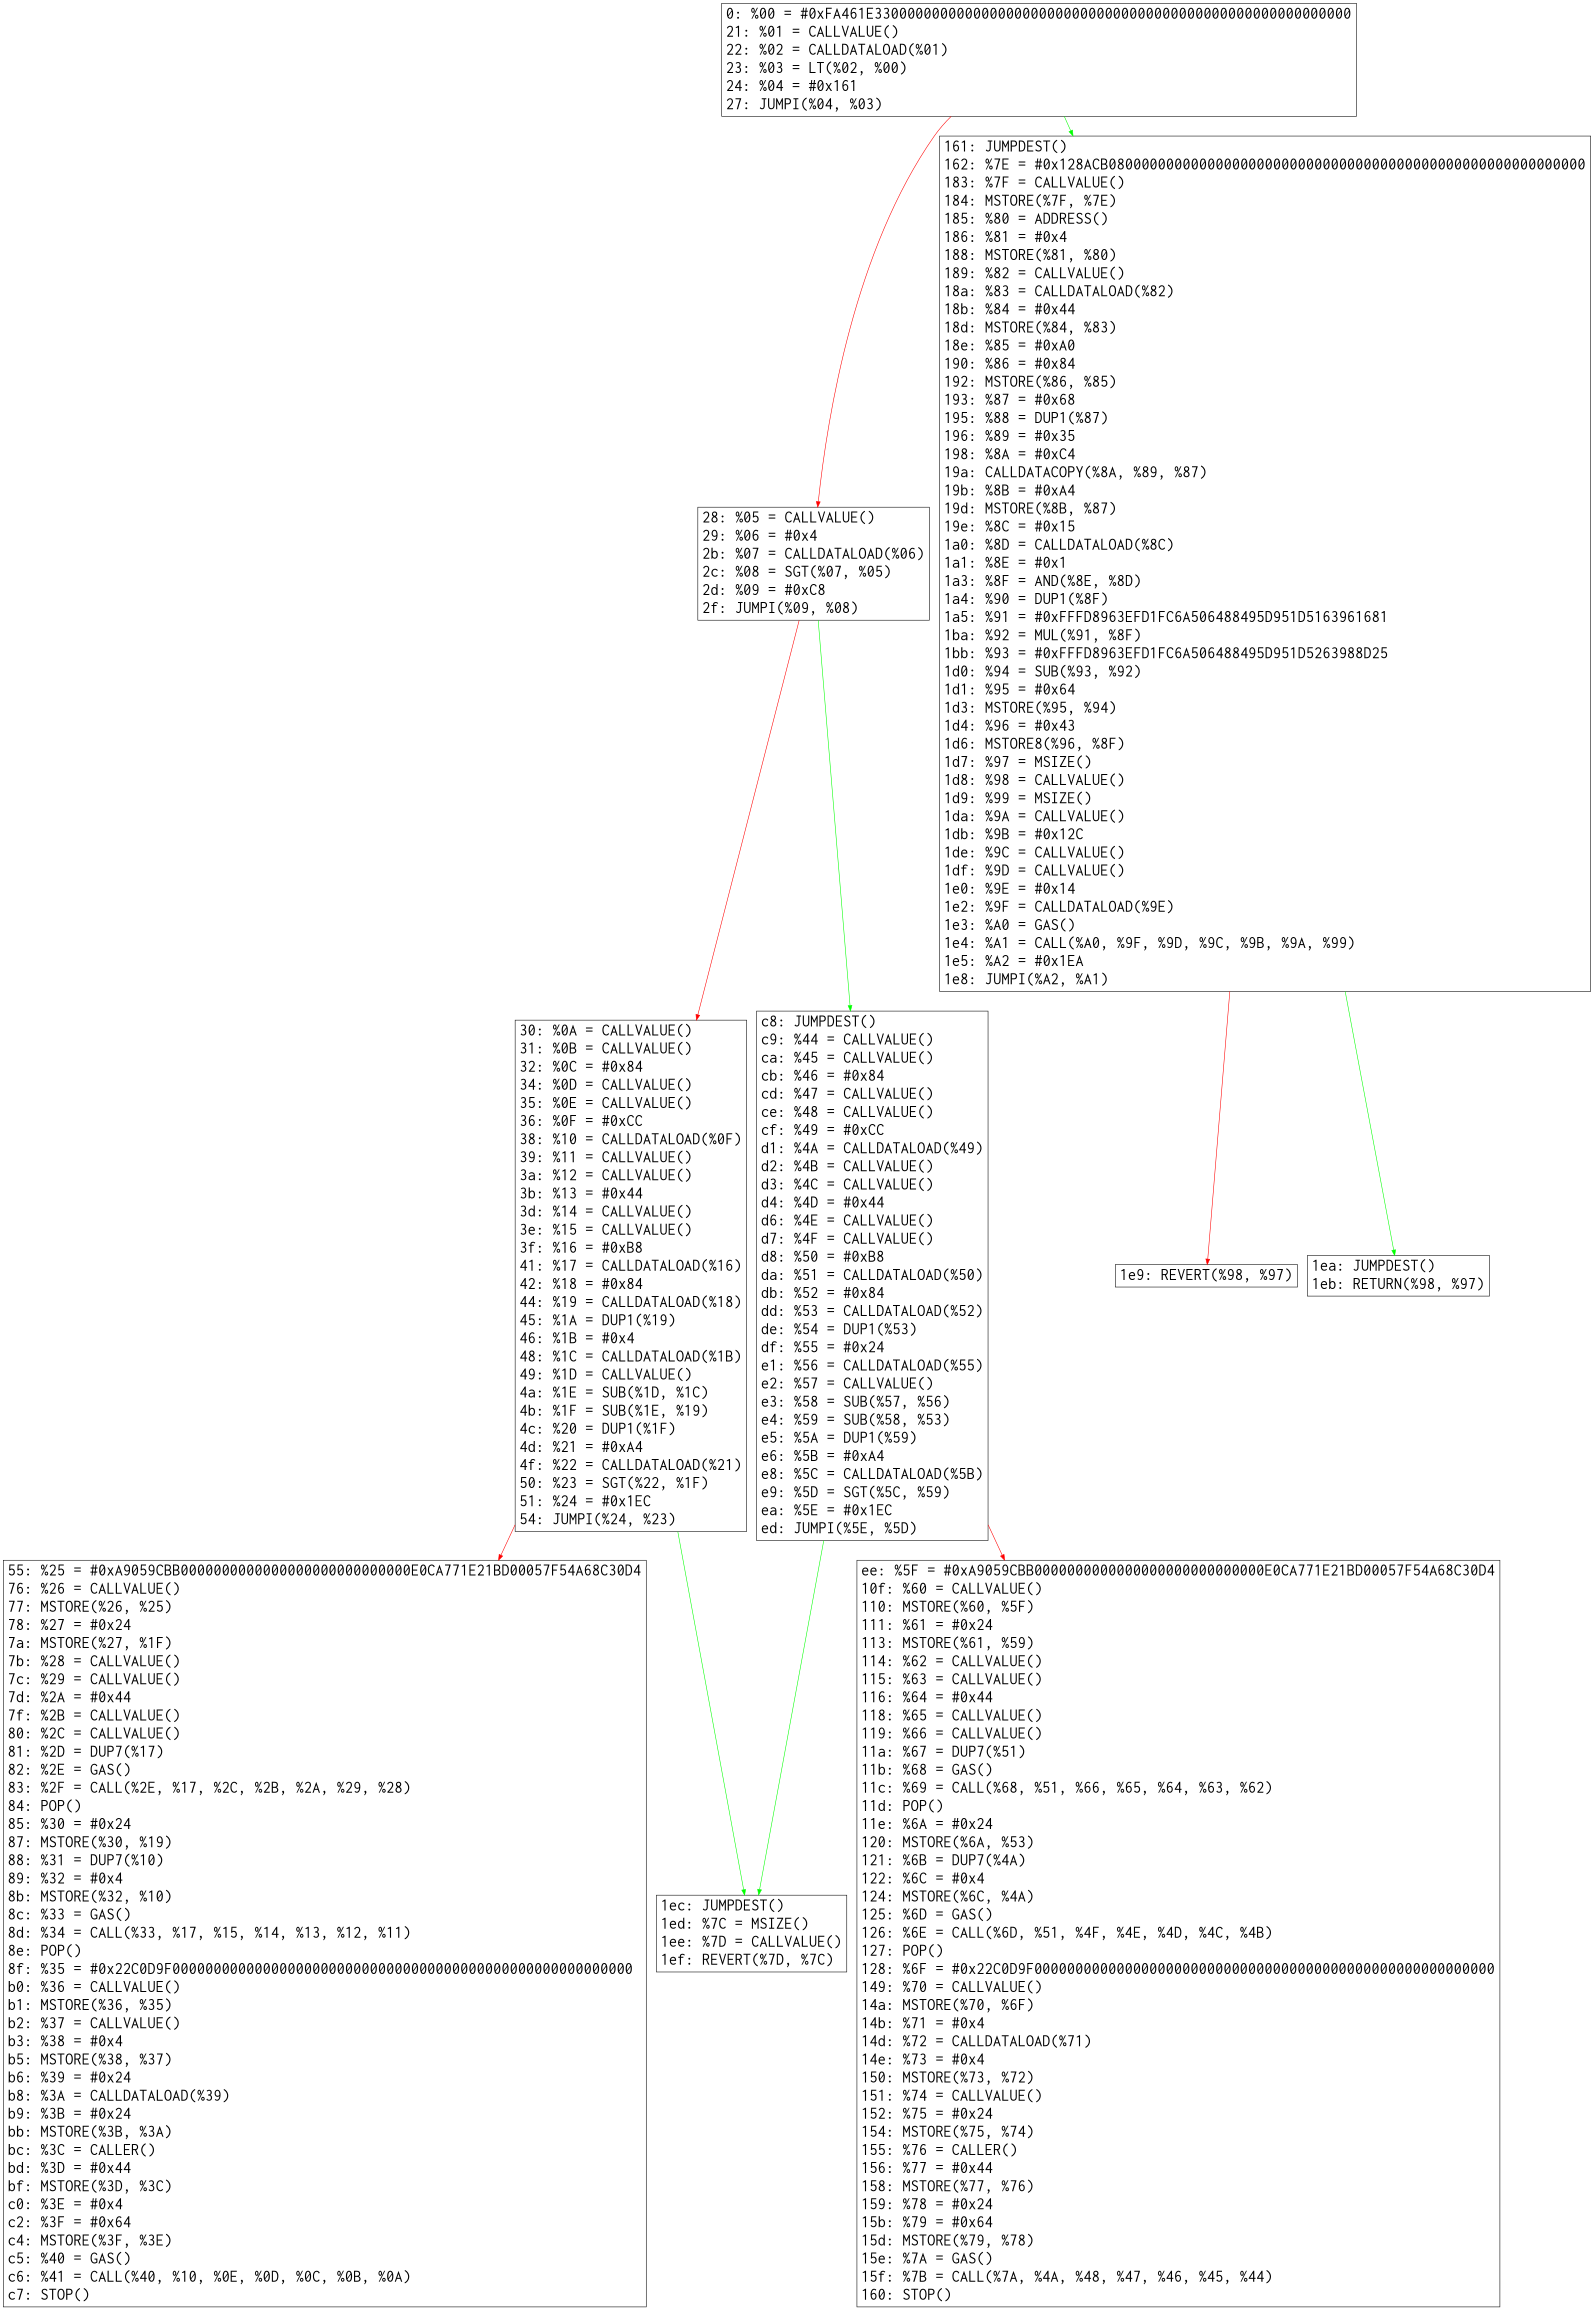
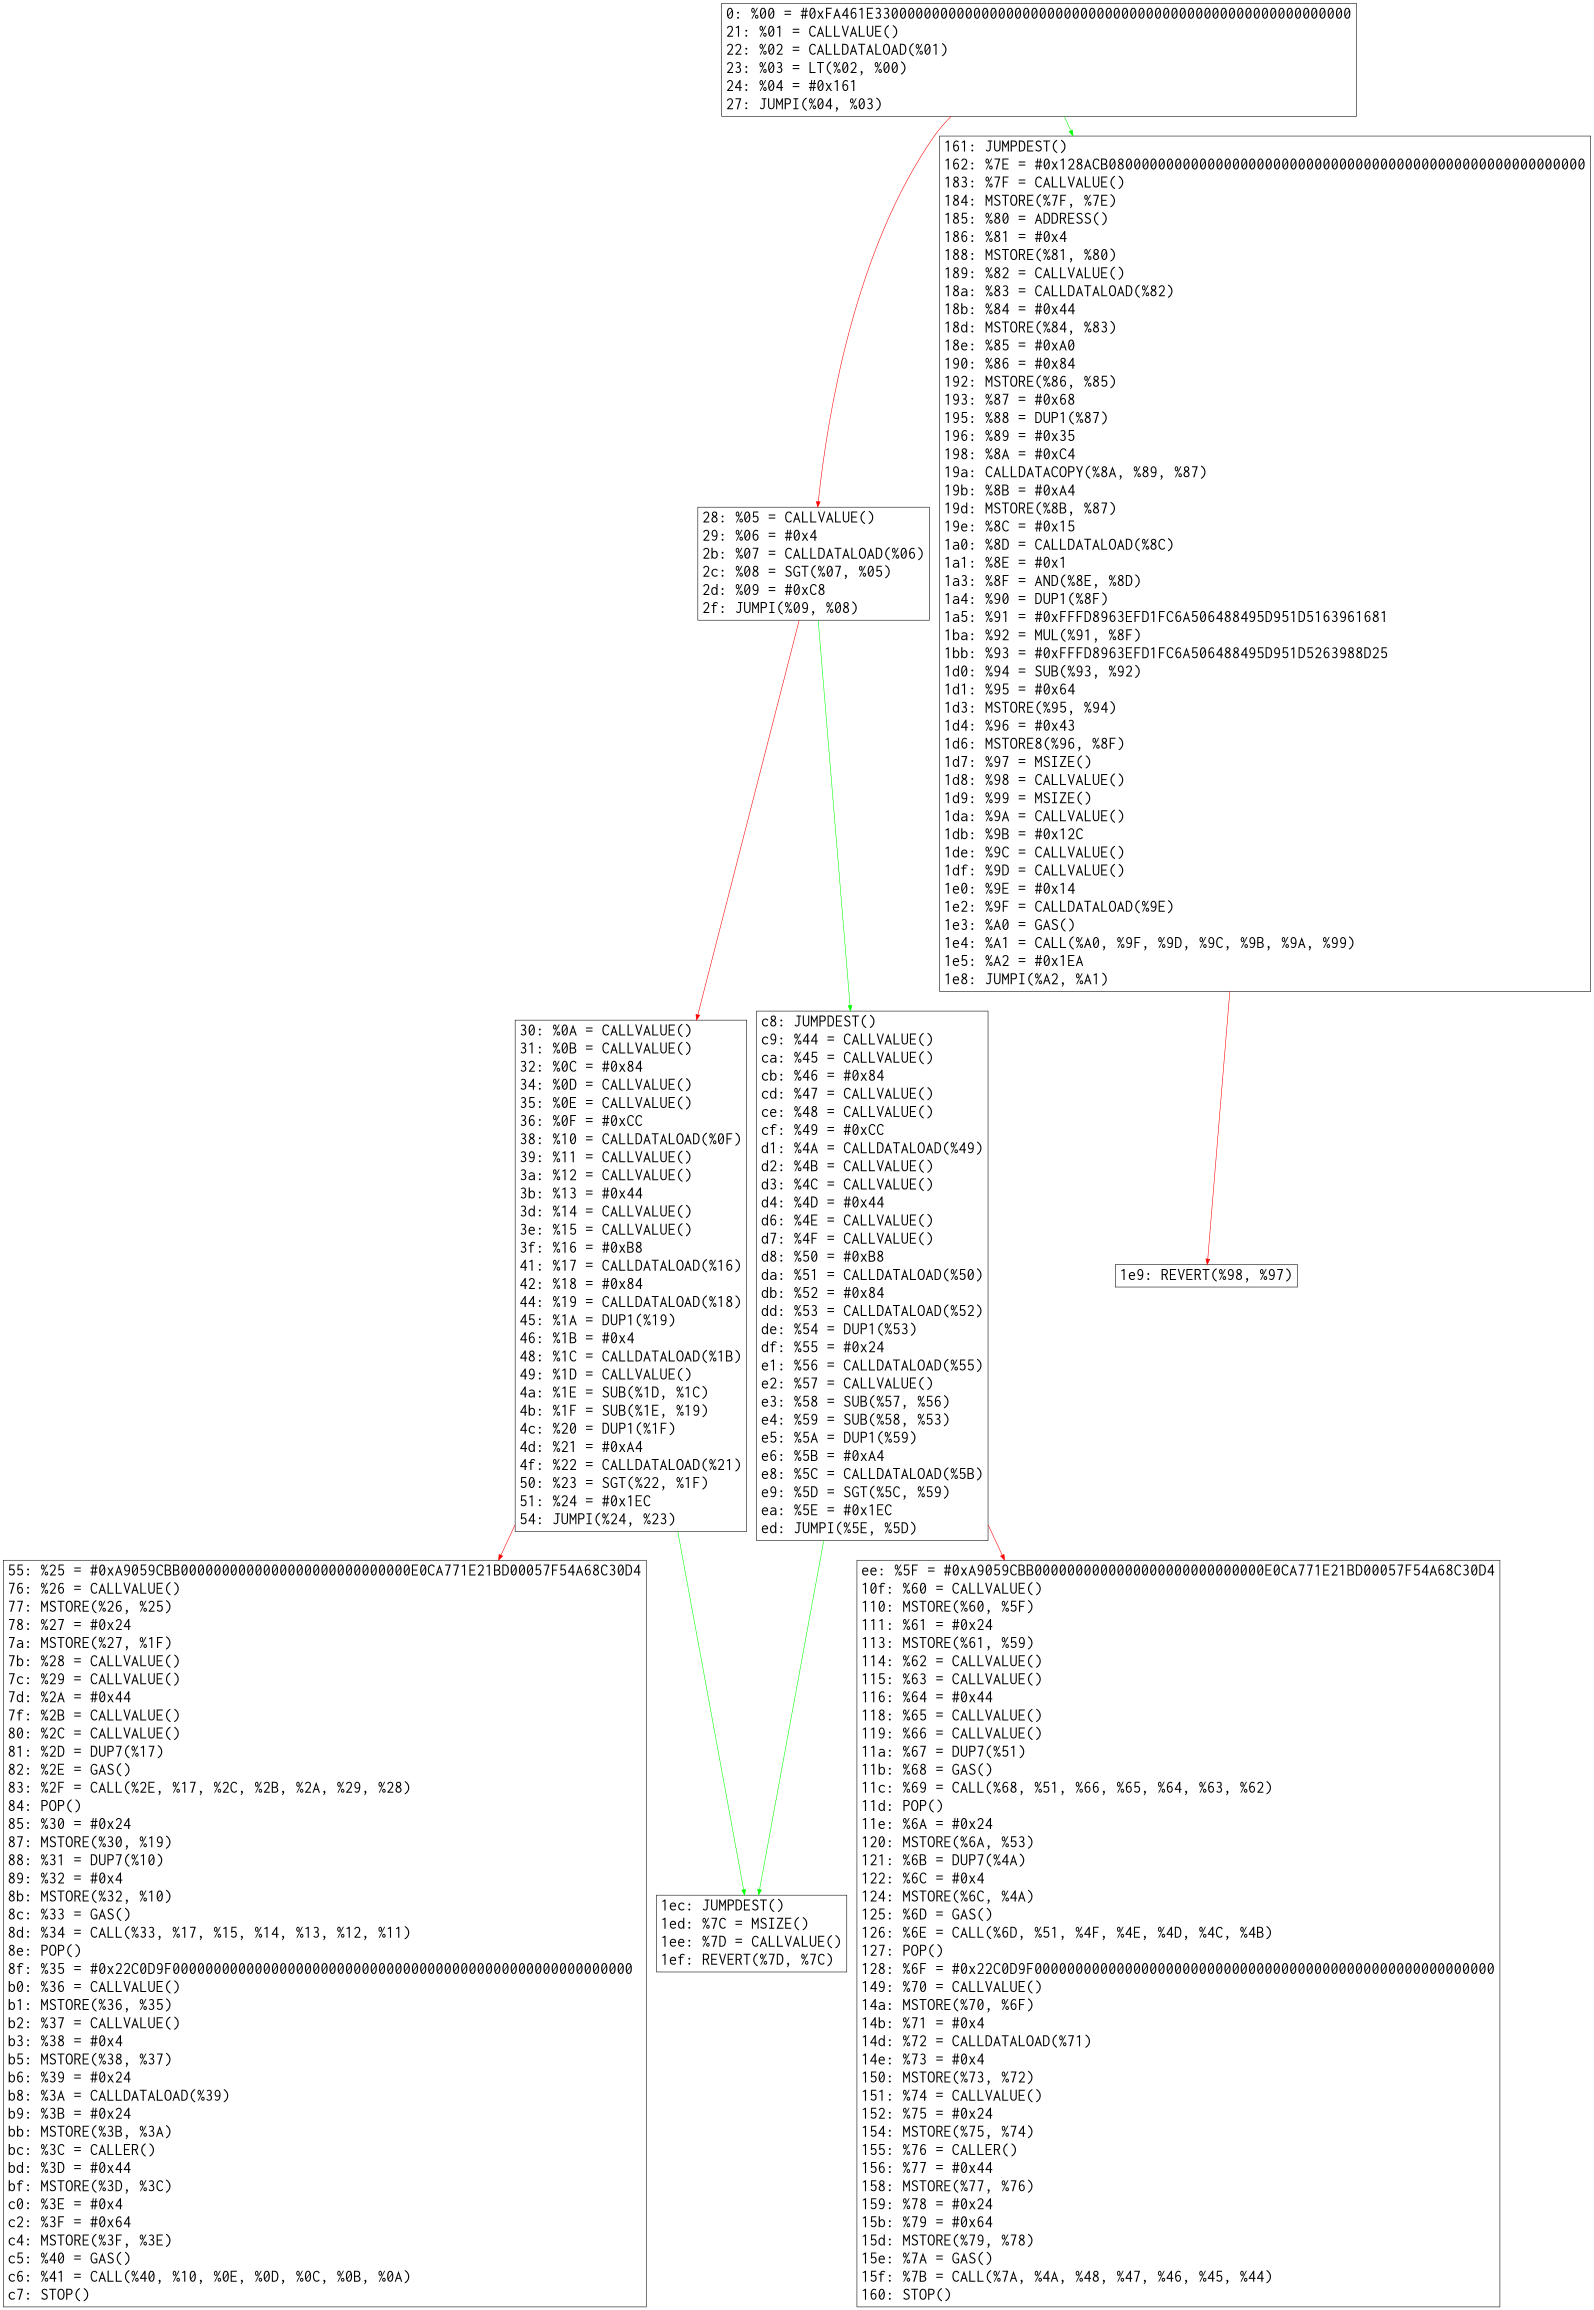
node "1ea: JUMPDEST() 1eb: RETURN(%98, %97)": removed
